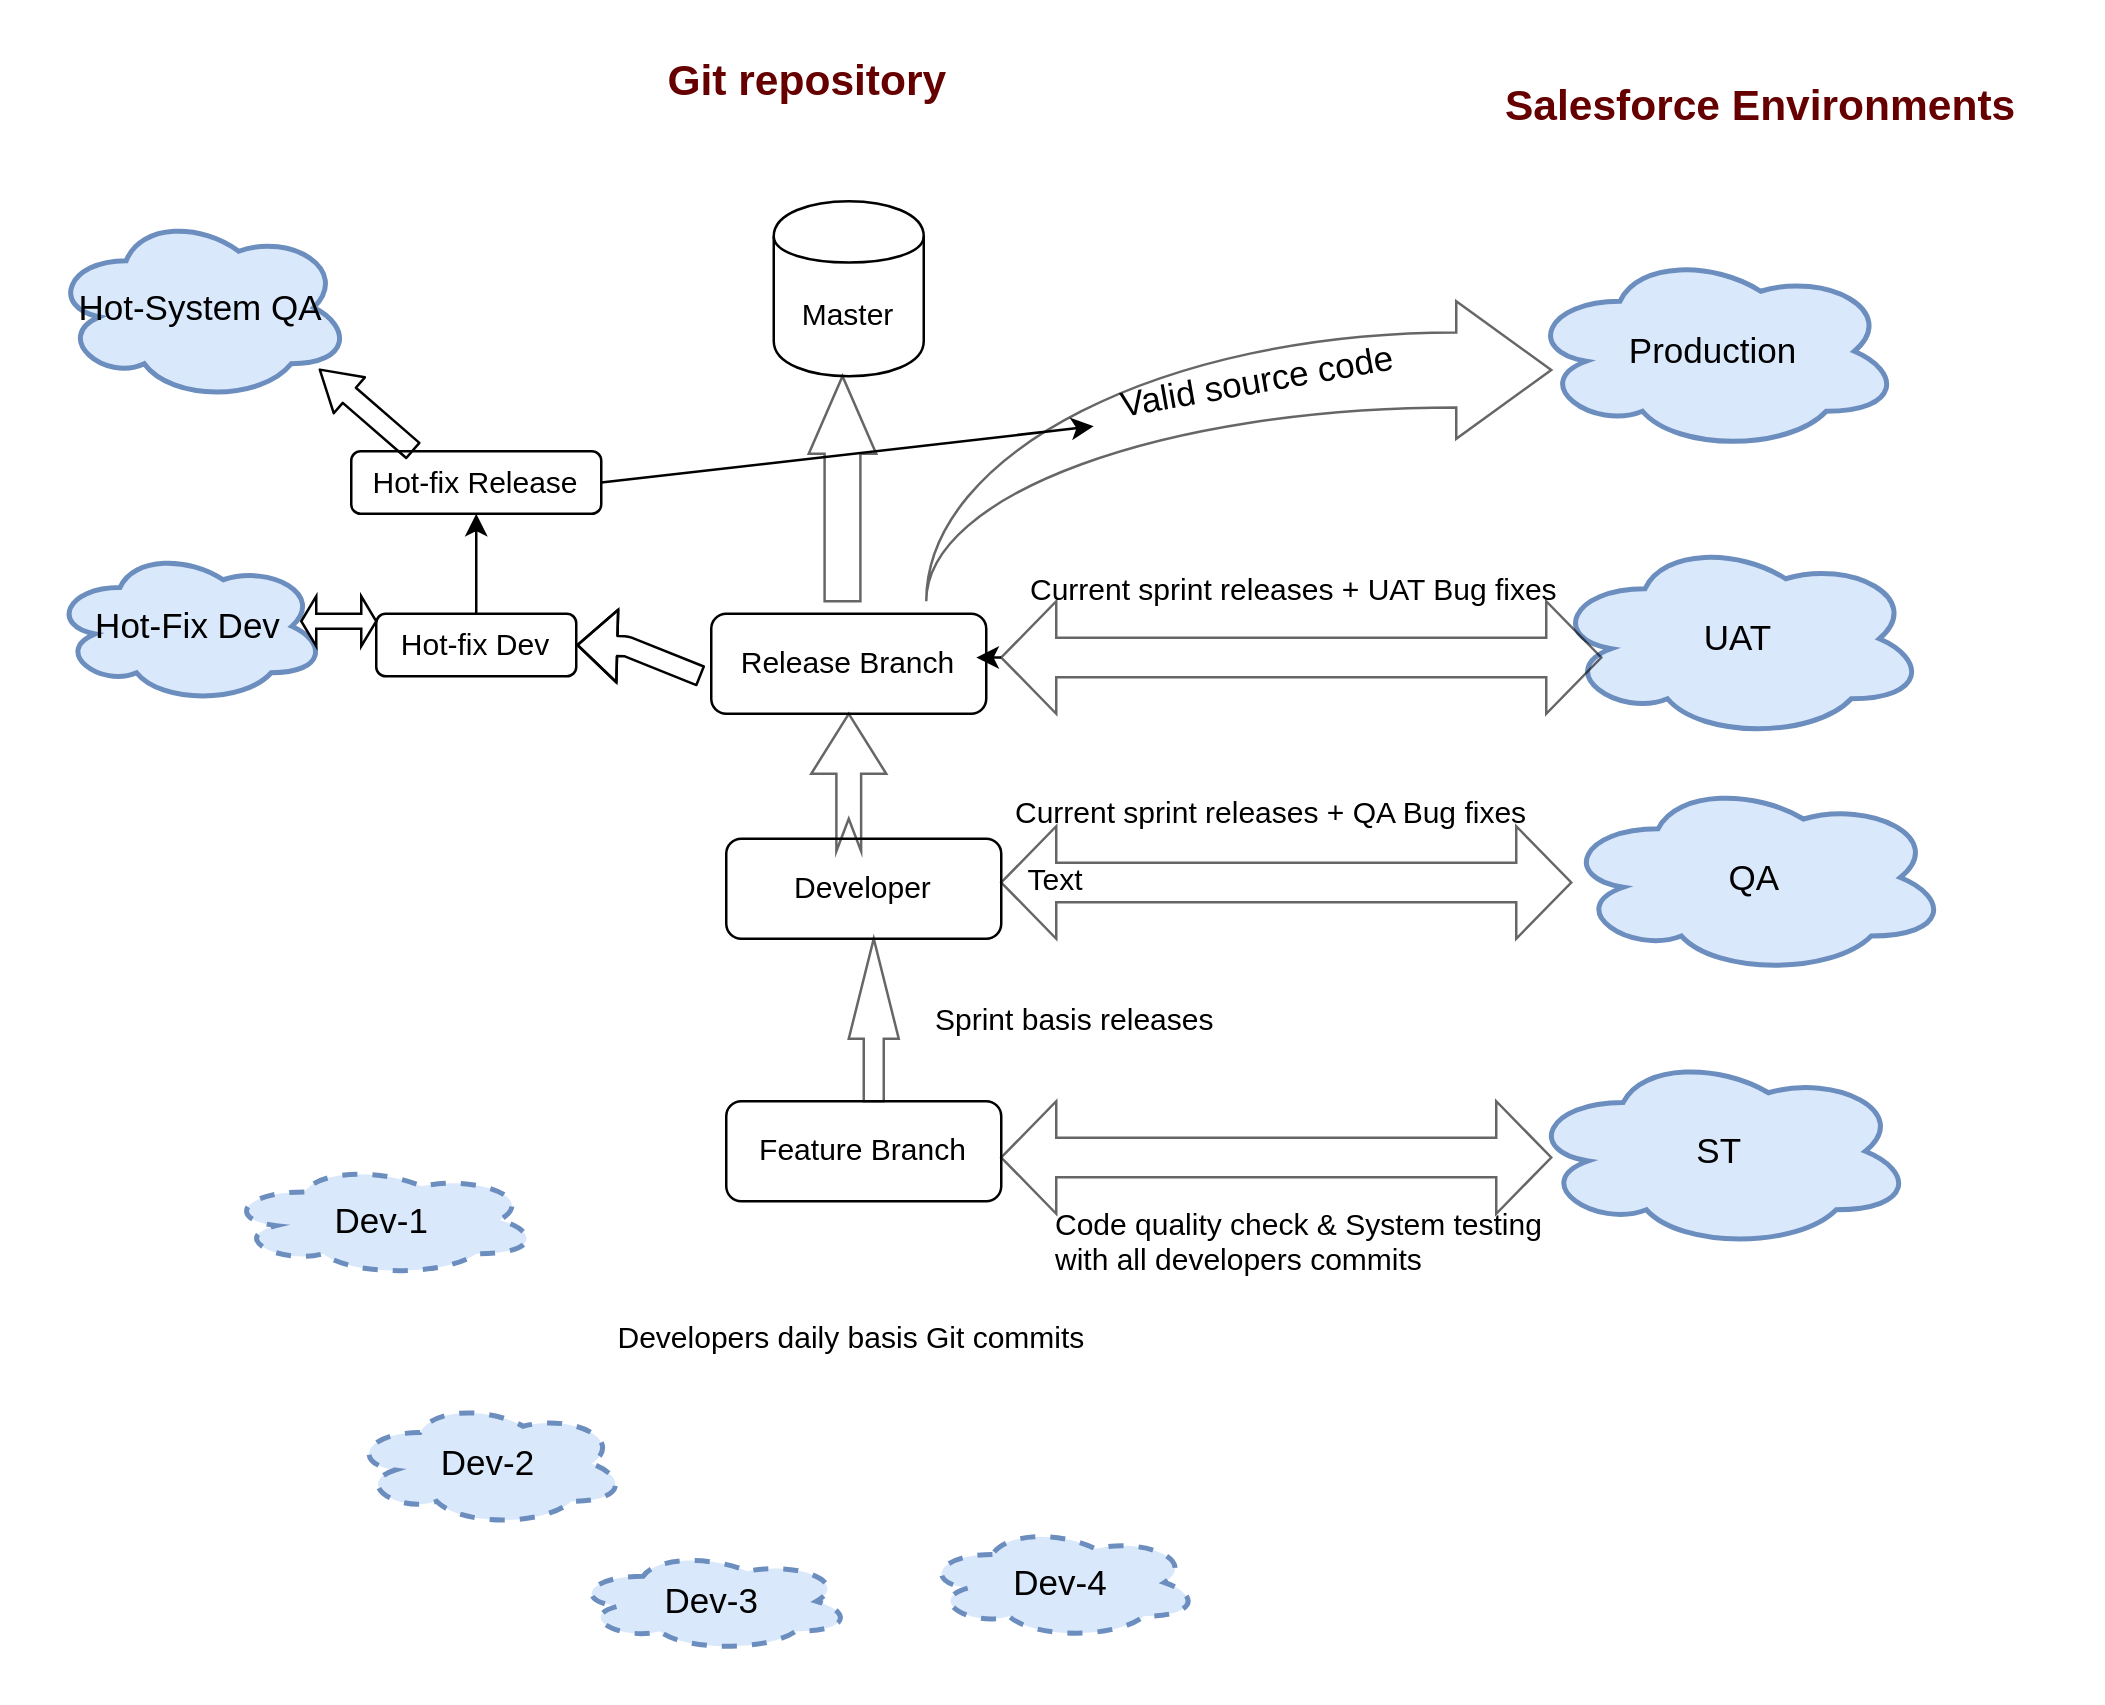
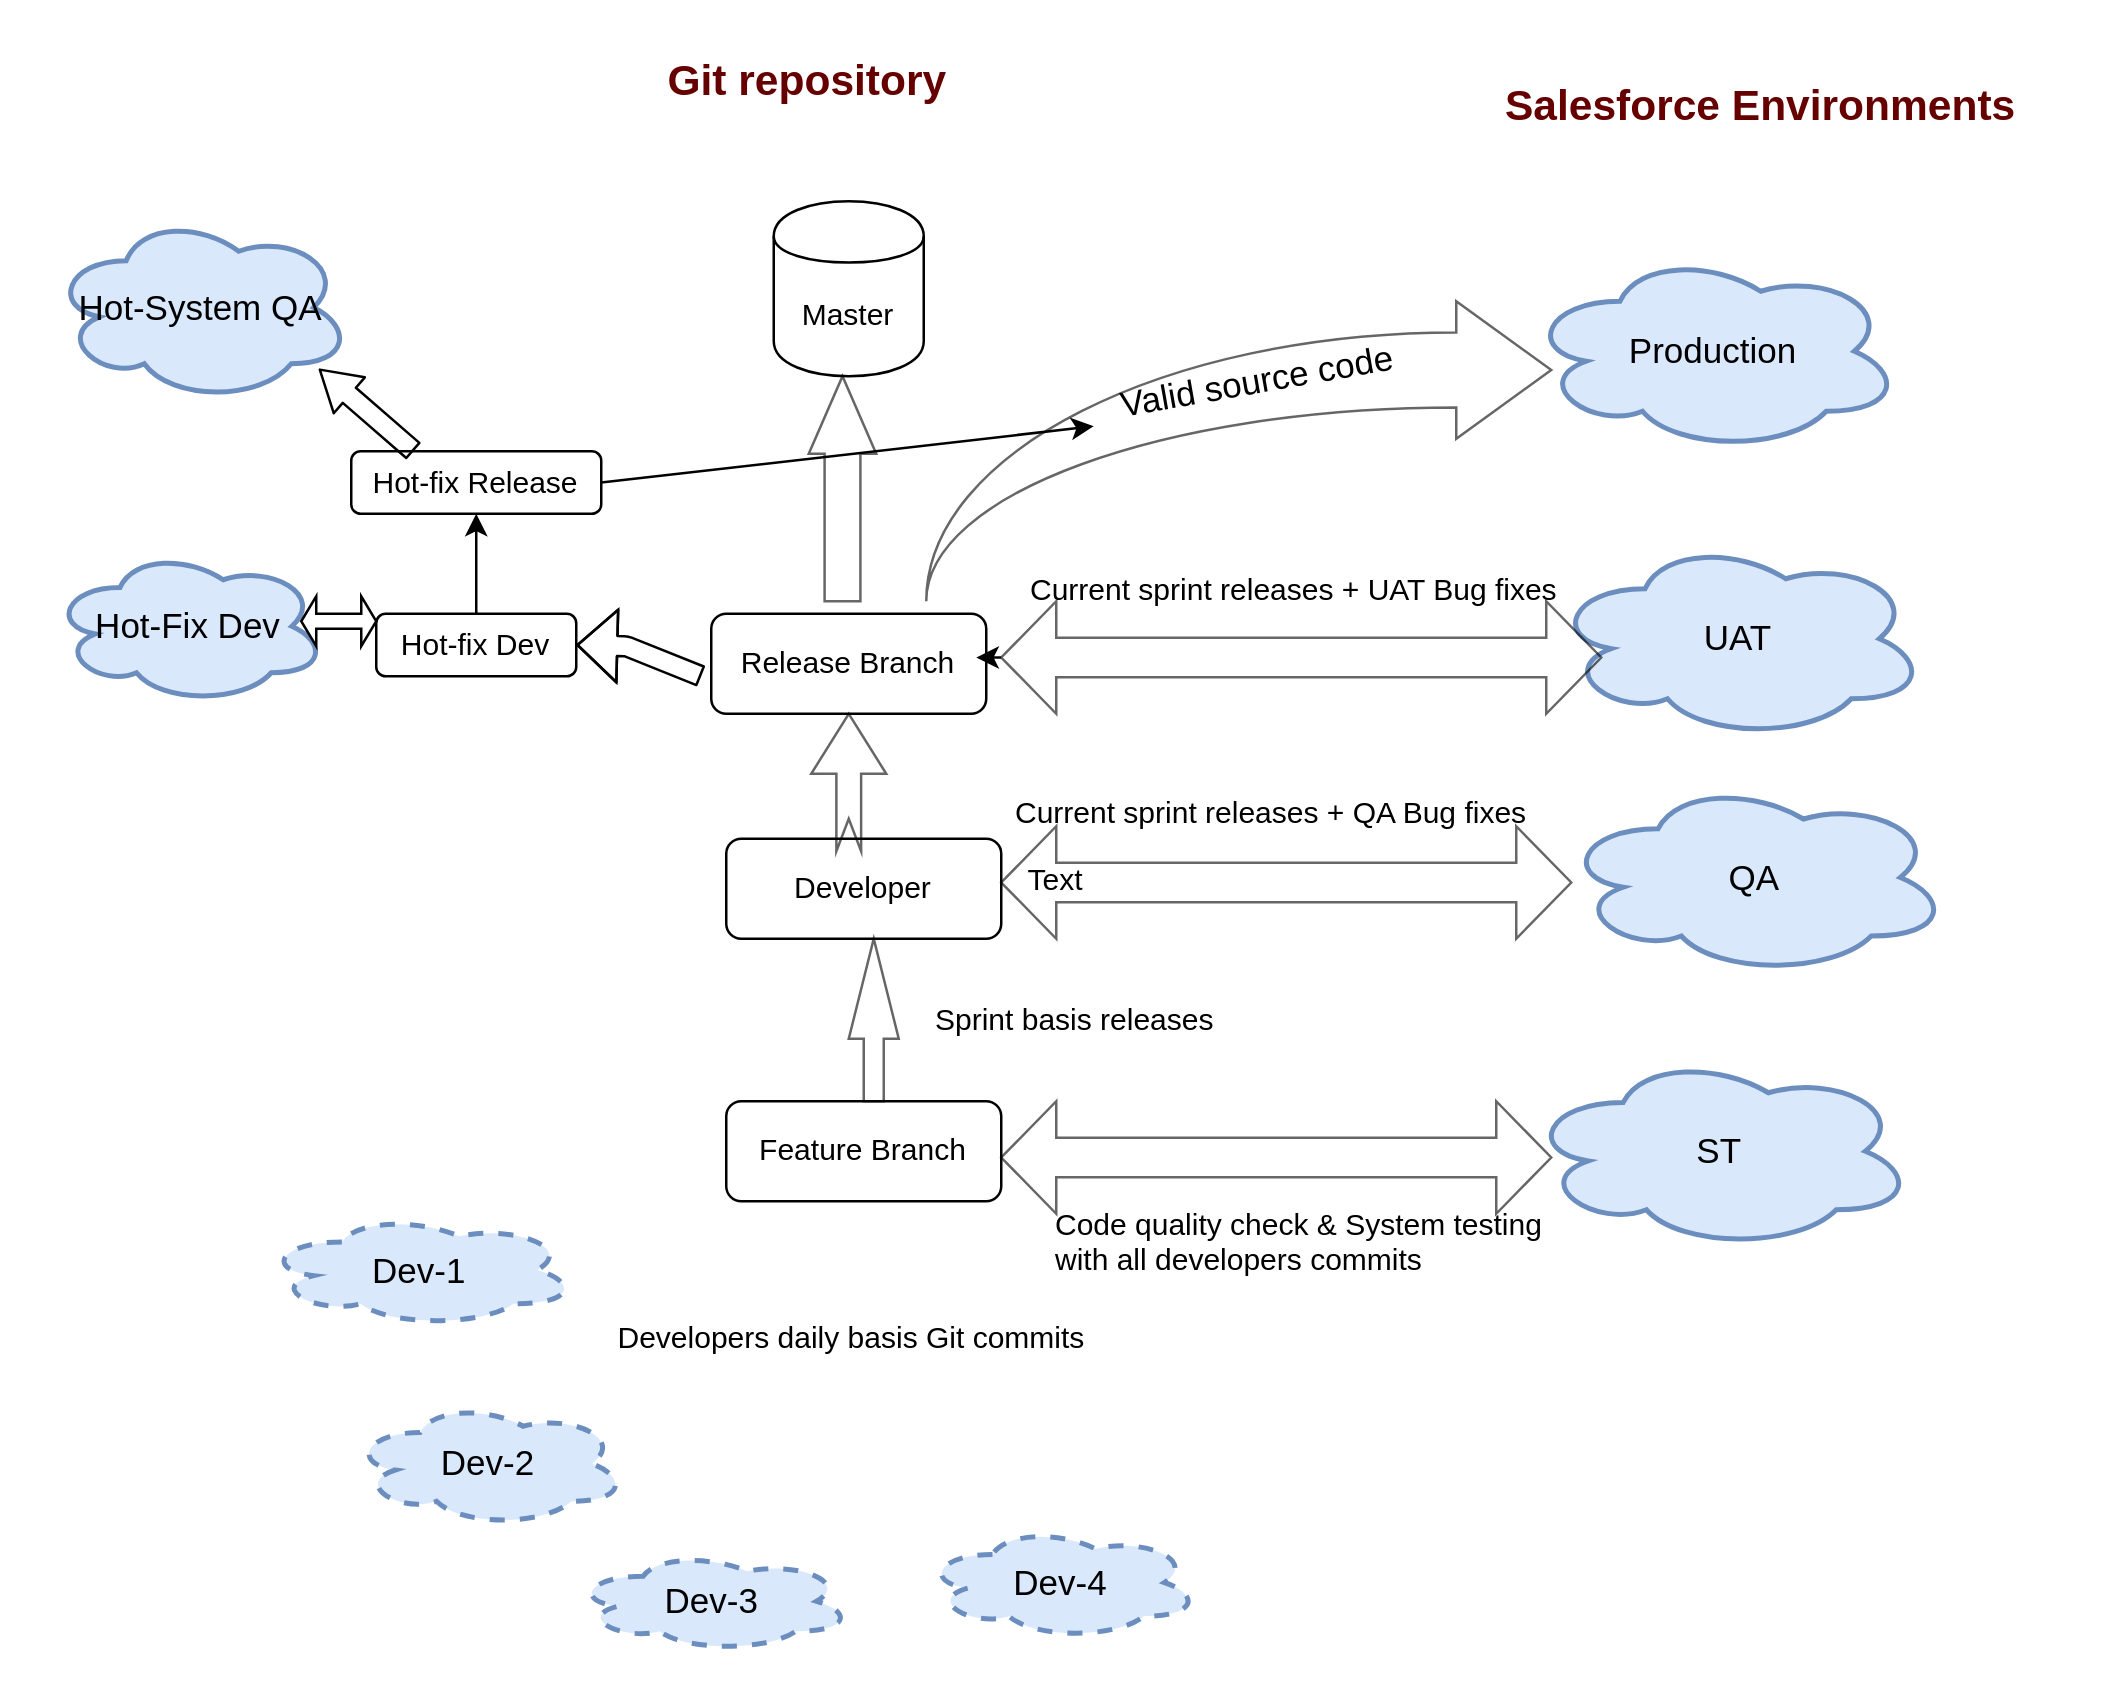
node "Dev-1": moved (383, 1220) -> (420, 1270)
